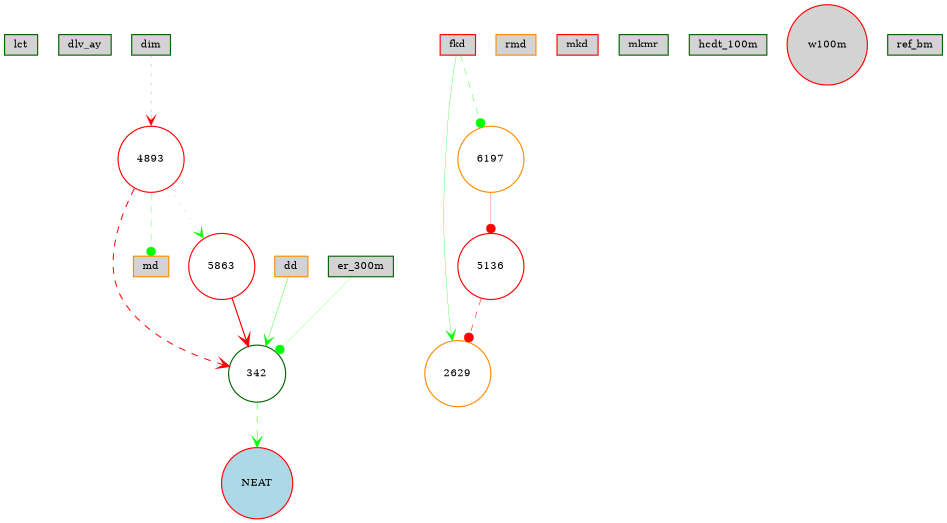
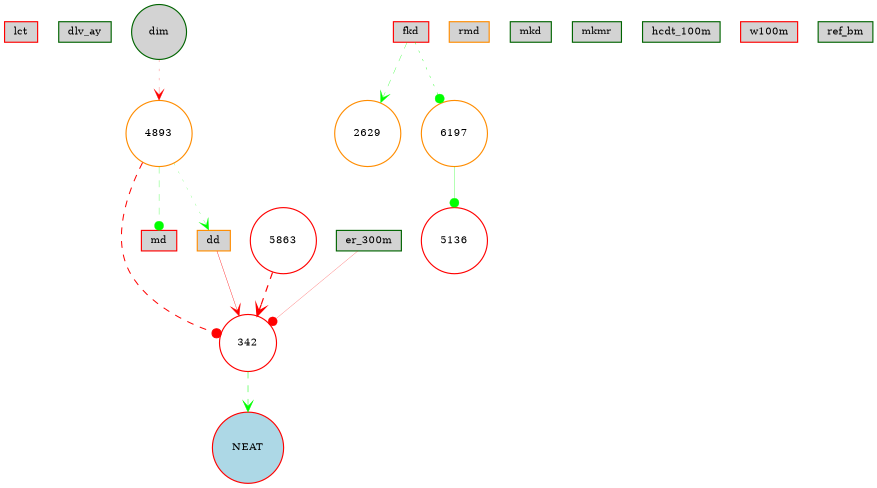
node "lct": color darkgreen -> red
node "dim": shape box -> circle
node "mkd": color red -> darkgreen
node "w100m": shape circle -> box
edge "fkd" -> "6197": style dashed -> dotted
node "4893": color red -> darkorange
edge "fkd" -> "2629": style solid -> dashed
edge "4893" -> "5863": now "4893" -> "dd"
edge "6197" -> "5136": color red -> green
node "md": color darkorange -> red
edge "4893" -> "342": arrowhead vee -> dot
edge "dd" -> "342": color green -> red
edge "er_300m" -> "342": color green -> red
edge "5136" -> "2629": removed
edge "5863" -> "342": style solid -> dashed
node "342": color darkgreen -> red
